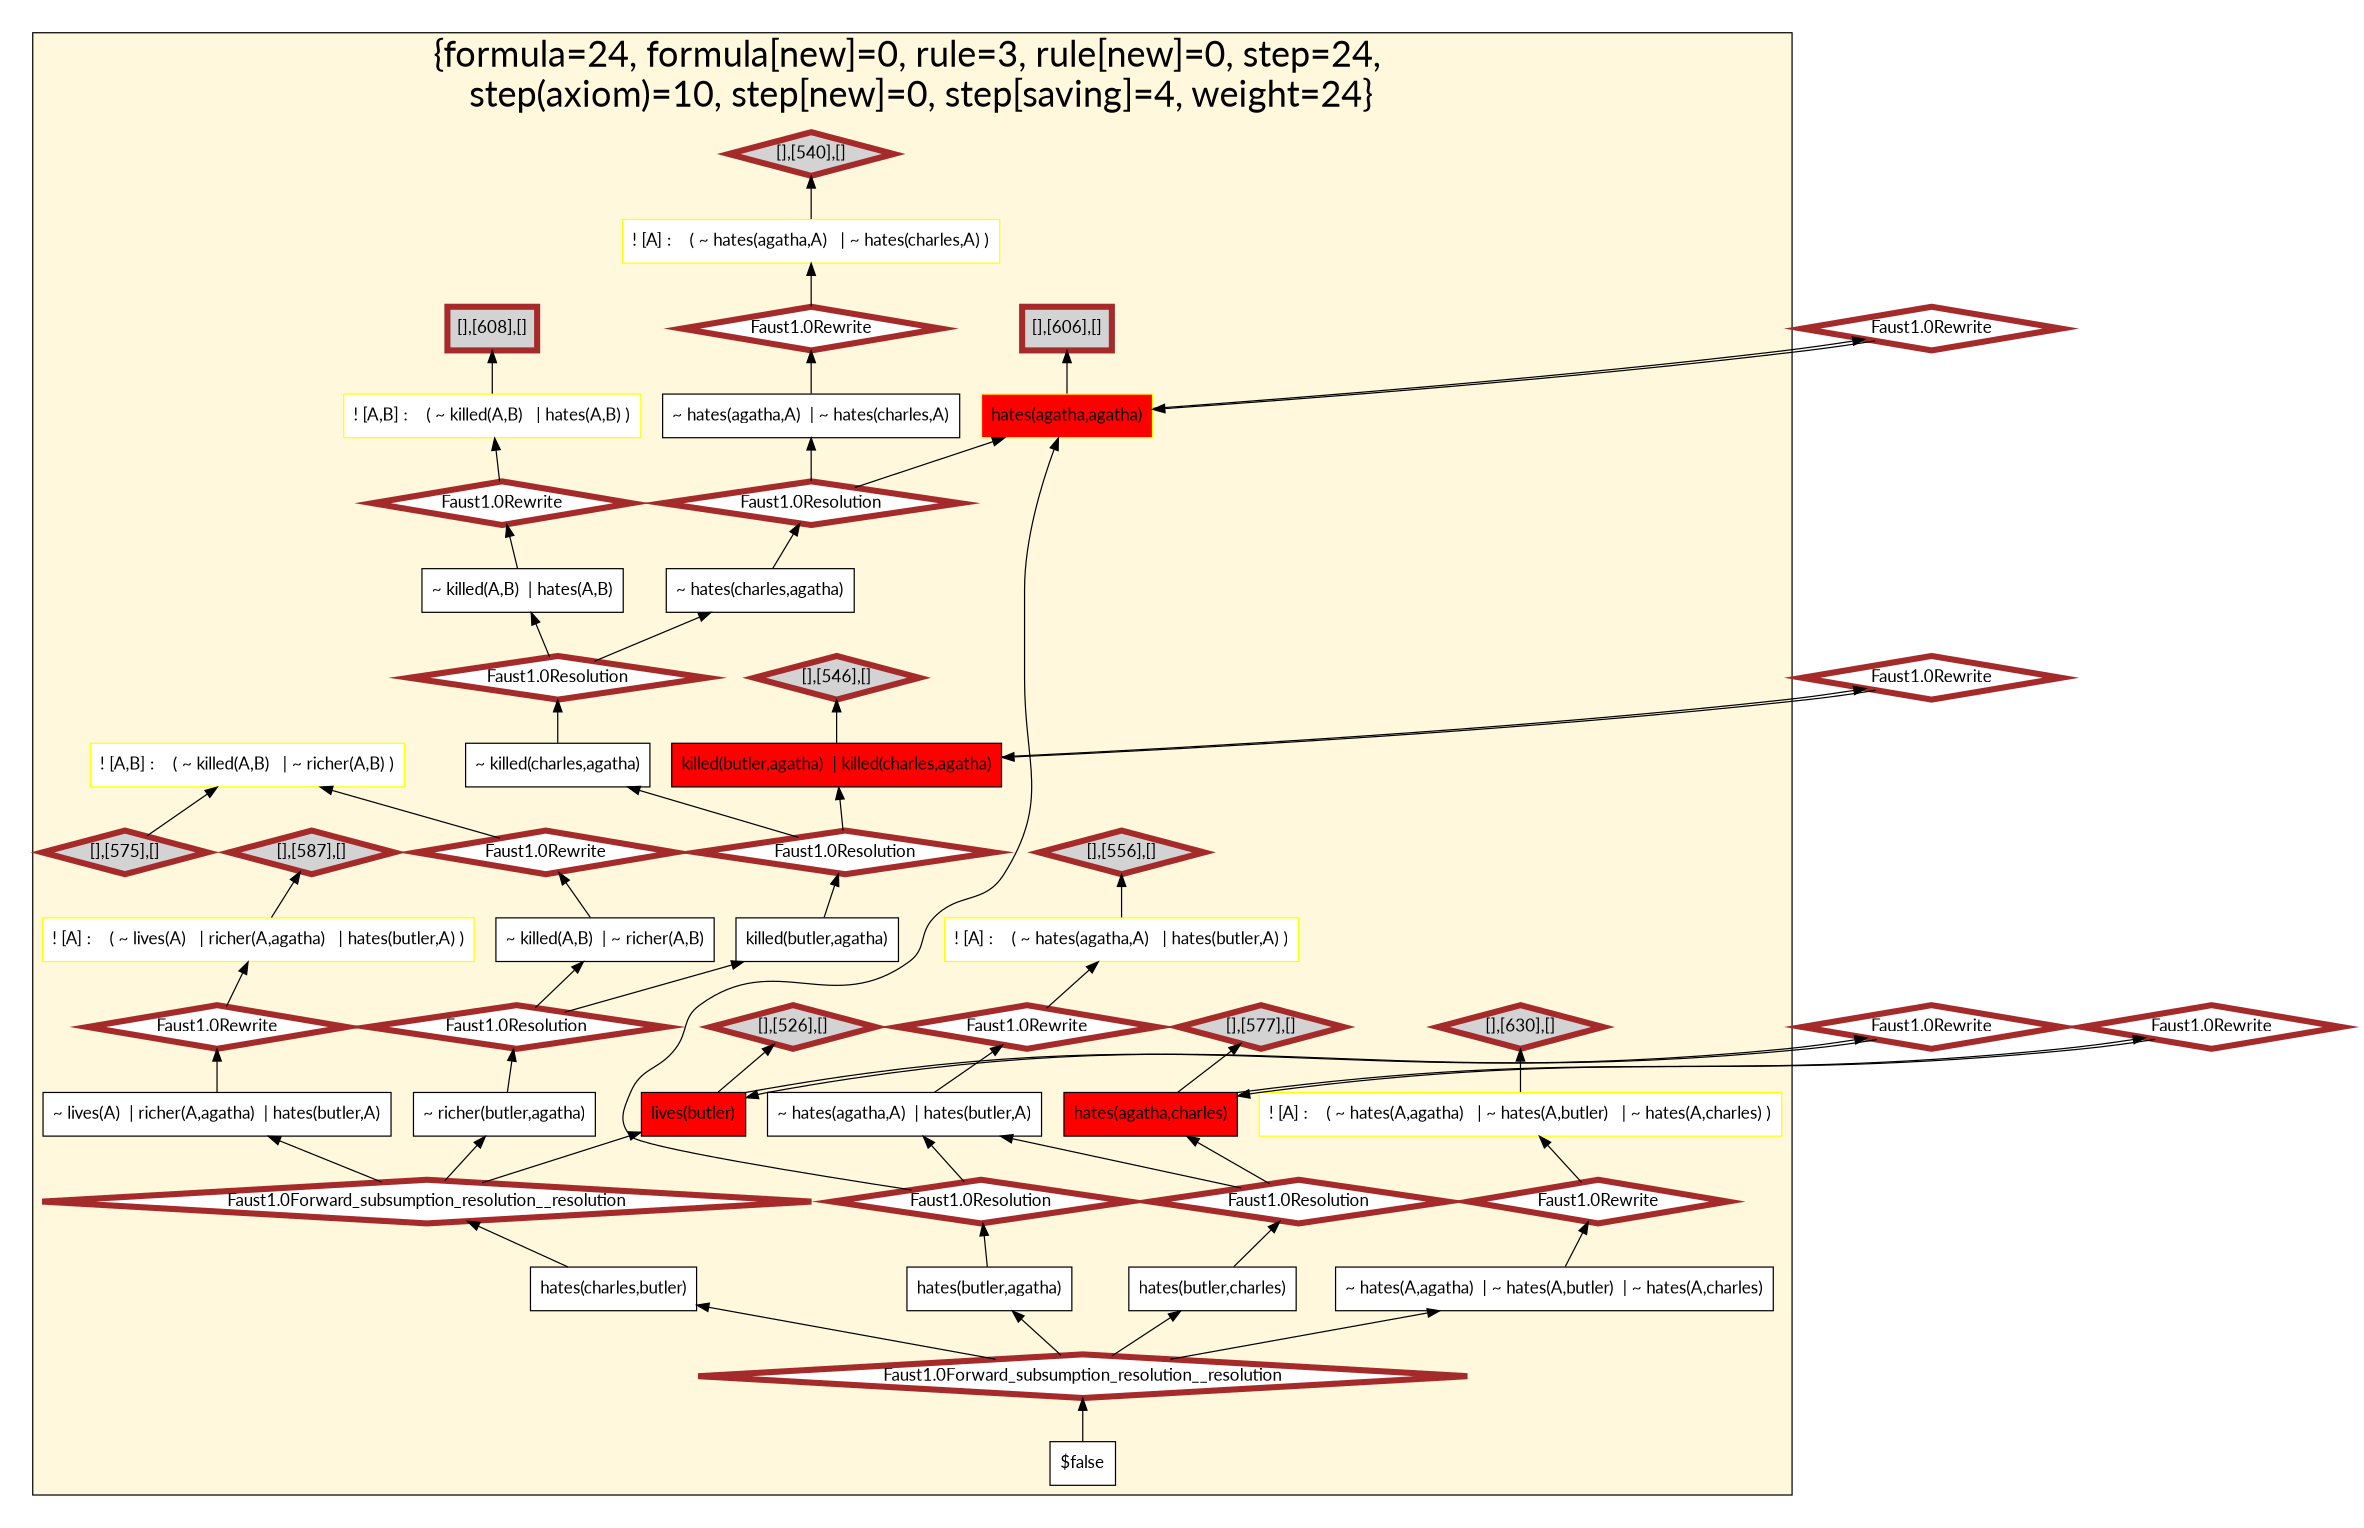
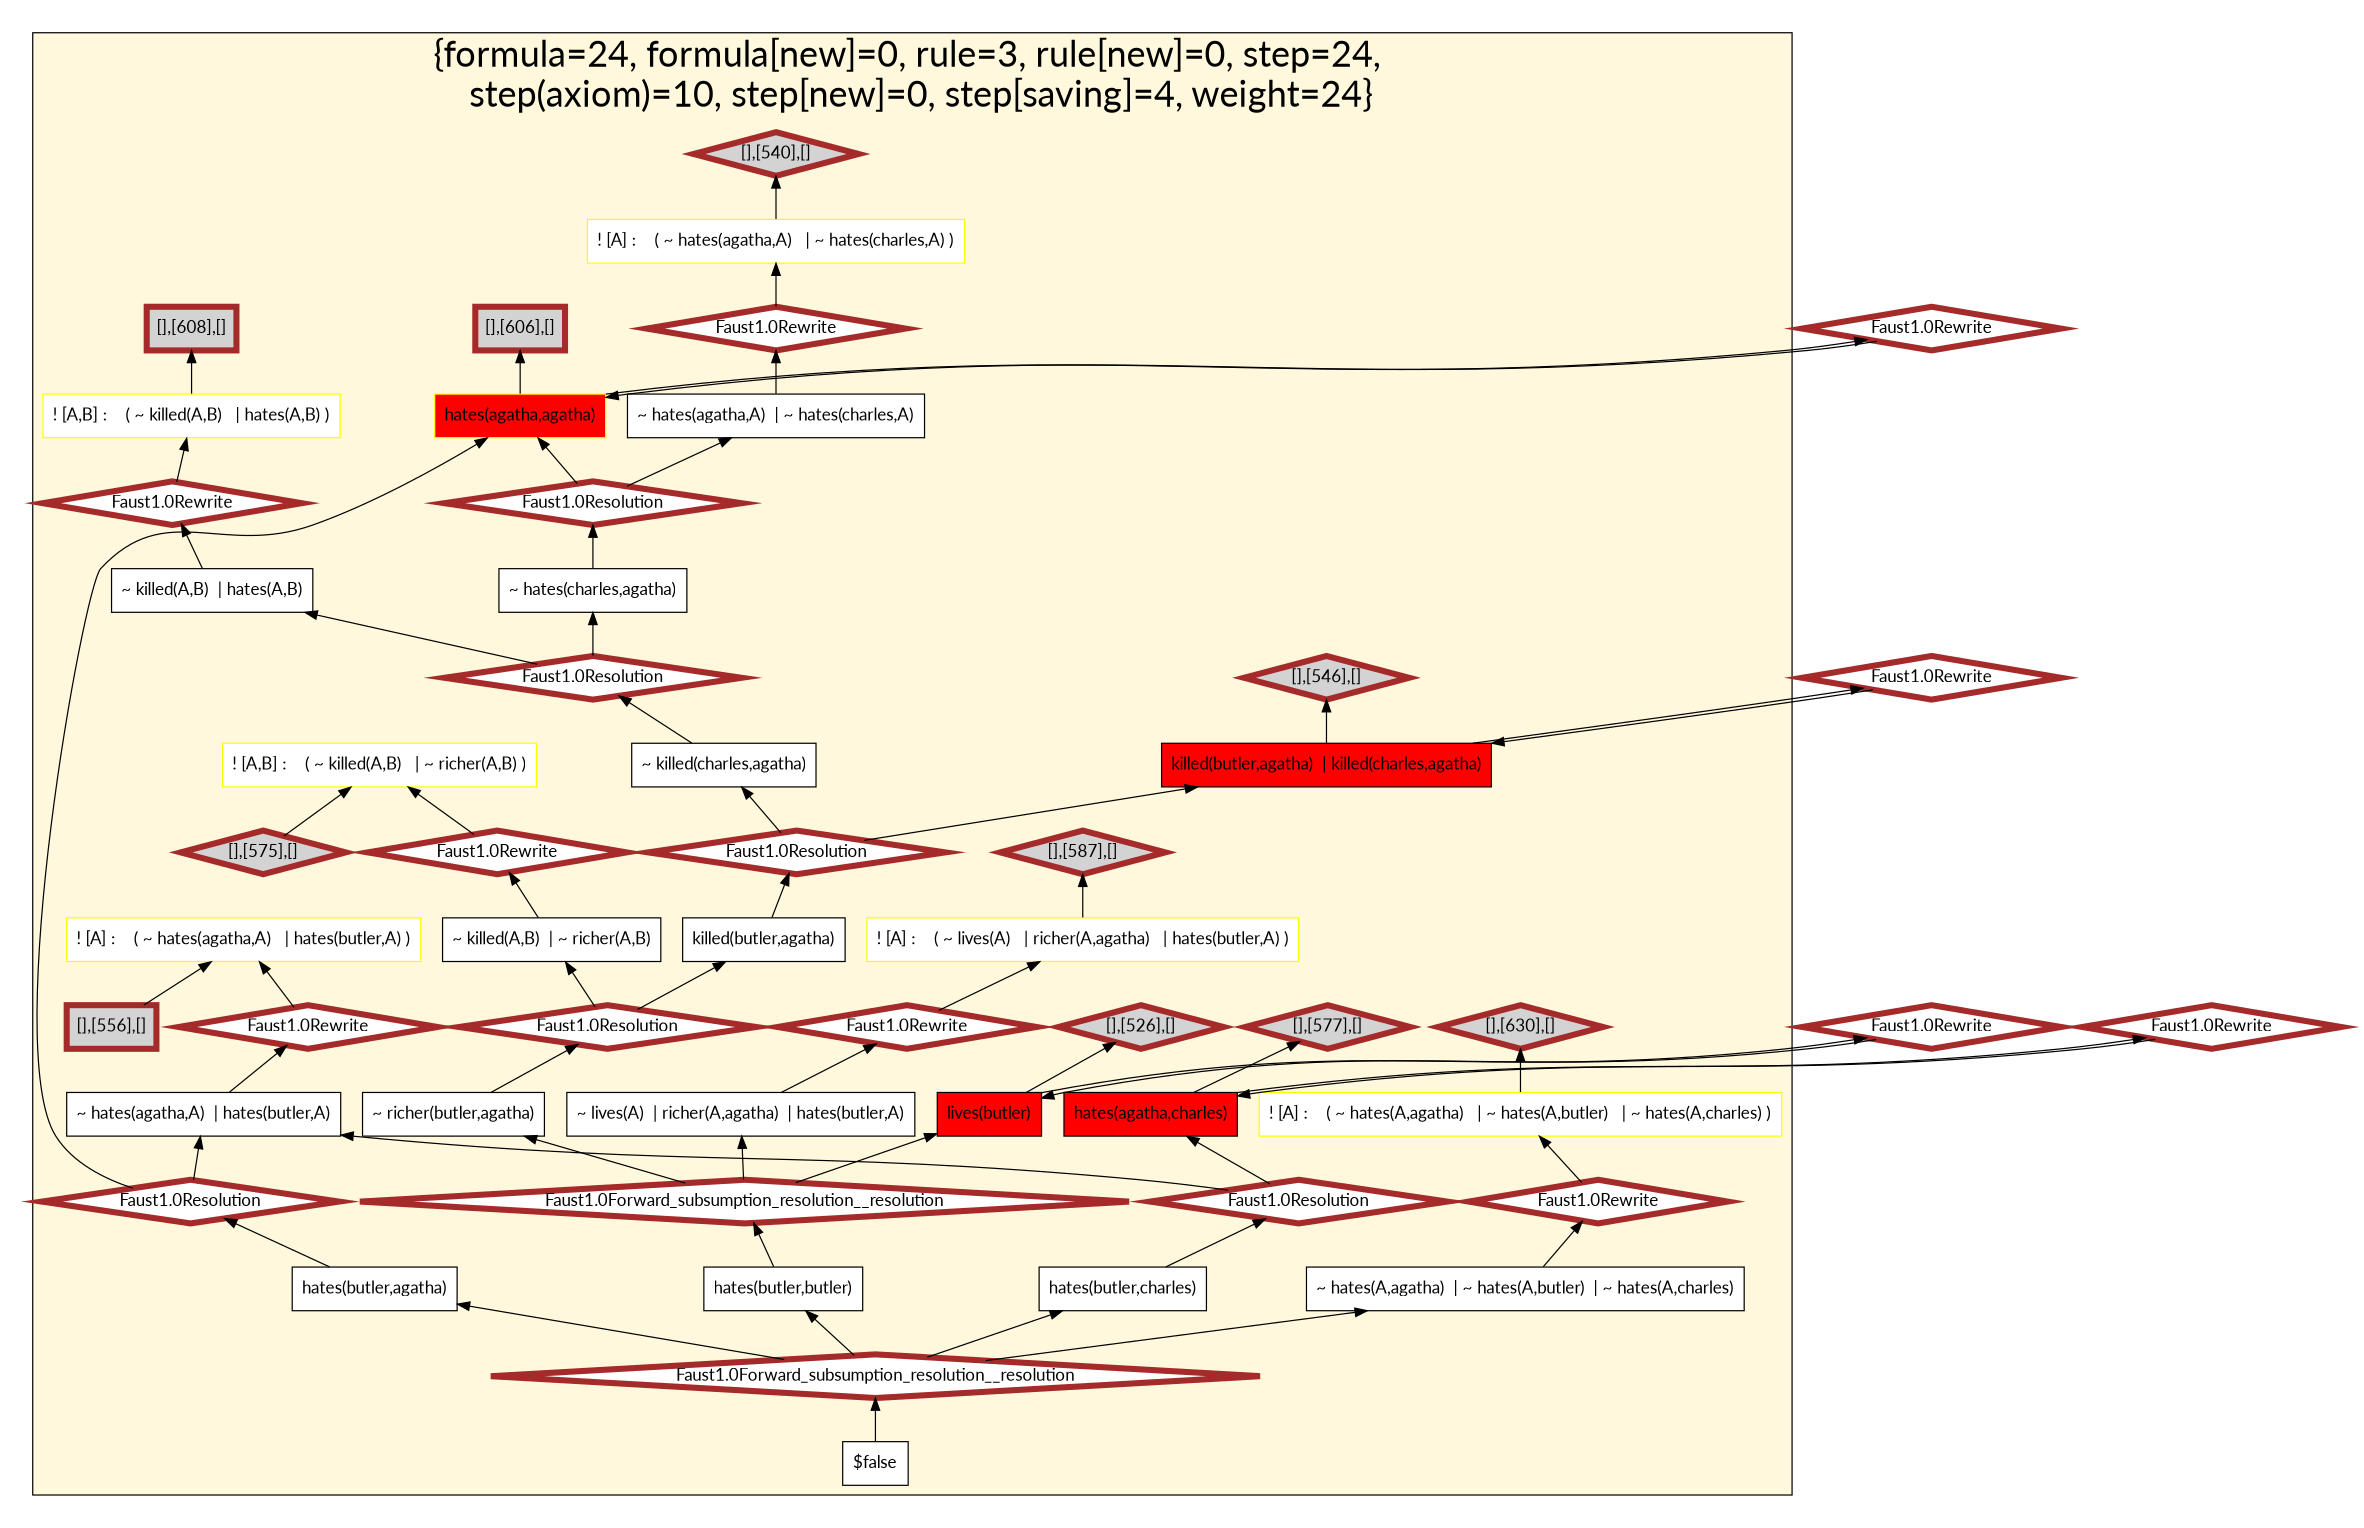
node "[],[556],[]": shape diamond -> box
edge "! [A] :    ( ~ hates(agatha,A)   | hates(butler,A) )" -> "[],[556],[]": reversed
node "hates(charles,butler)": label "hates(charles,butler)" -> "hates(butler,butler)"
